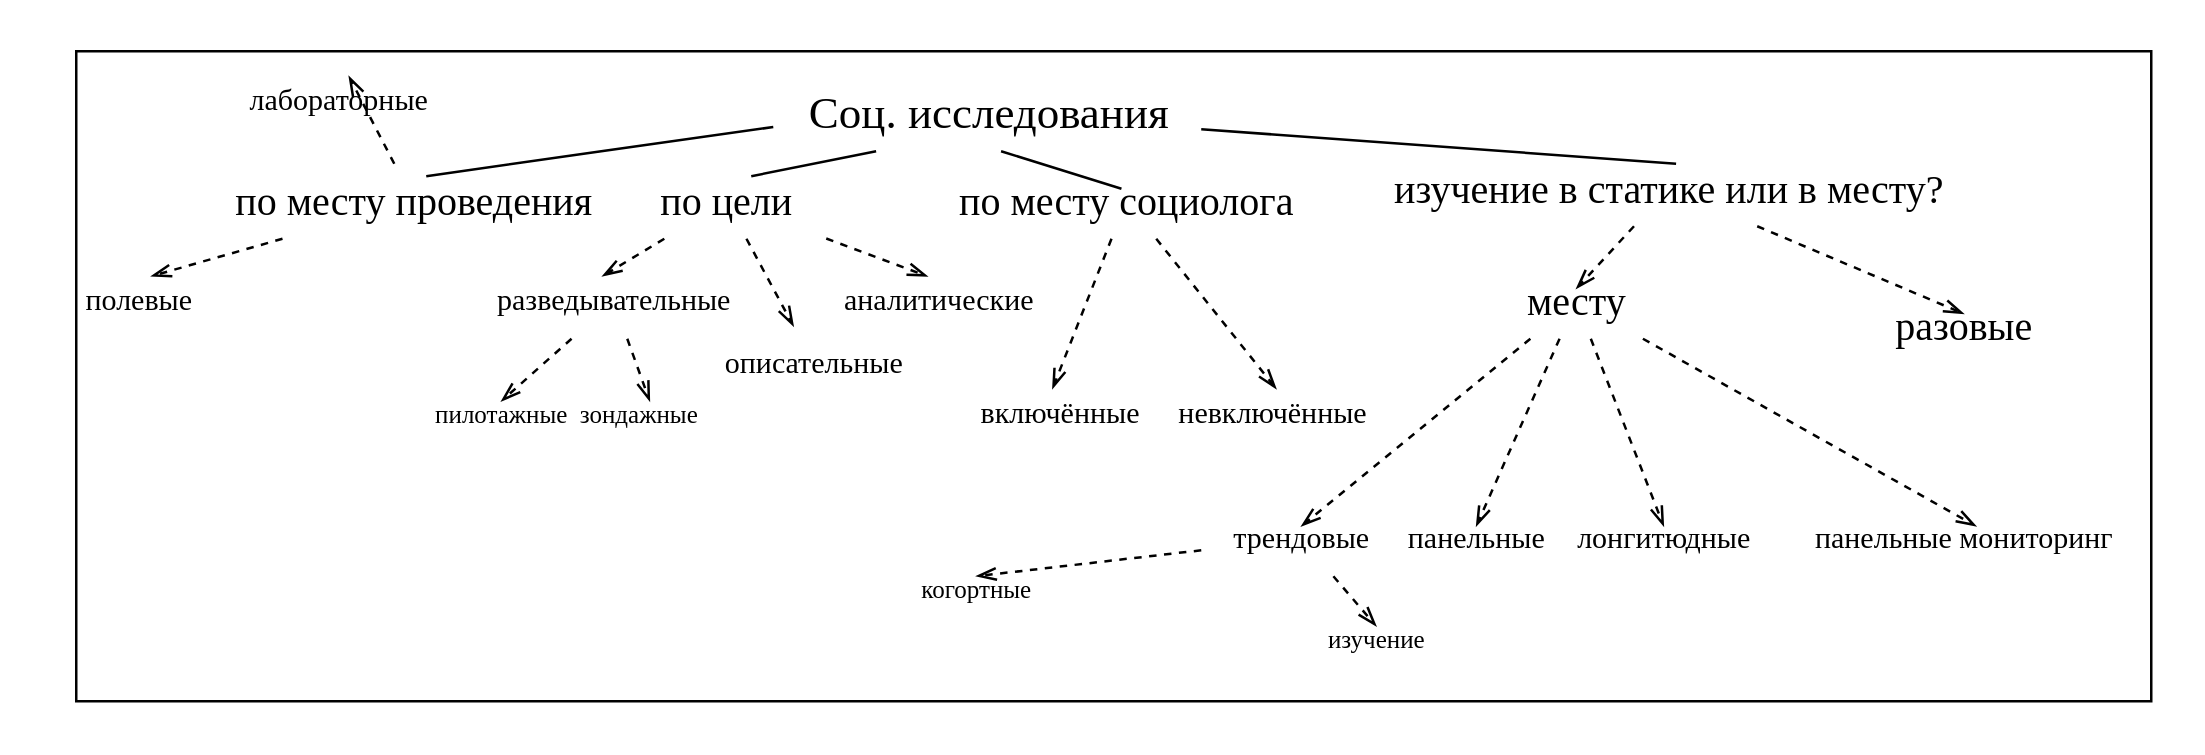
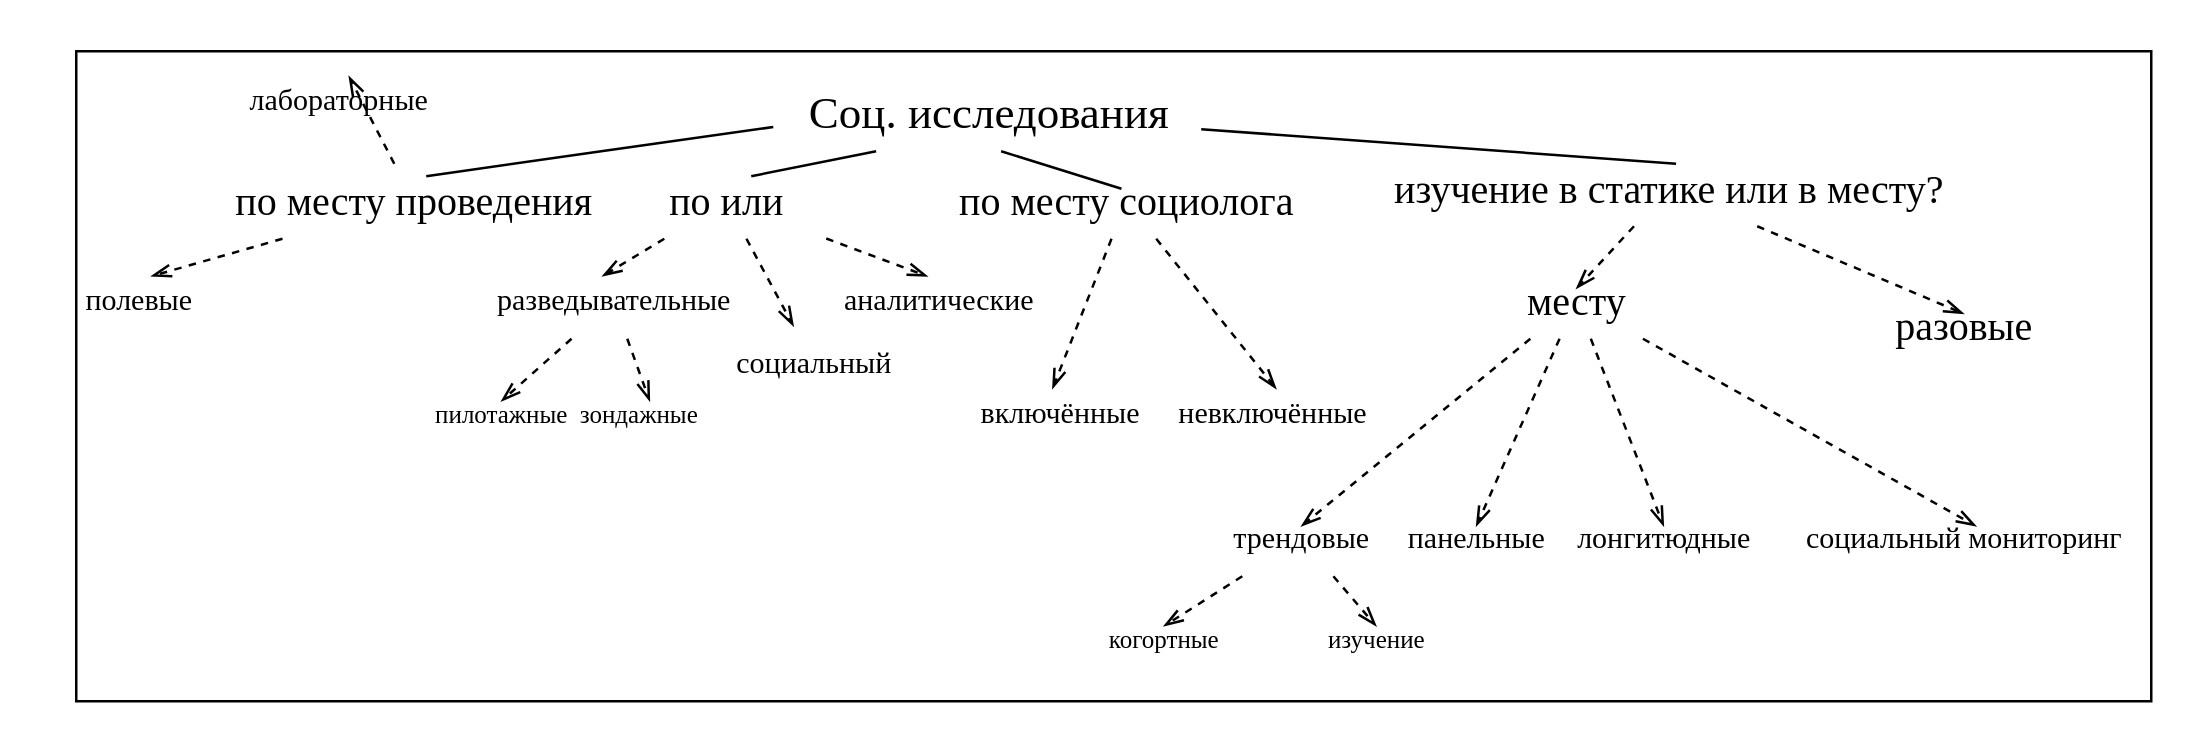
node "по цели": label "по цели" -> "по или"
node "описательные": label "описательные" -> "социальный"
node "панельные мониторинг": label "панельные мониторинг" -> "социальный мониторинг"
node "когортные": moved (976, 589) -> (1164, 639)
